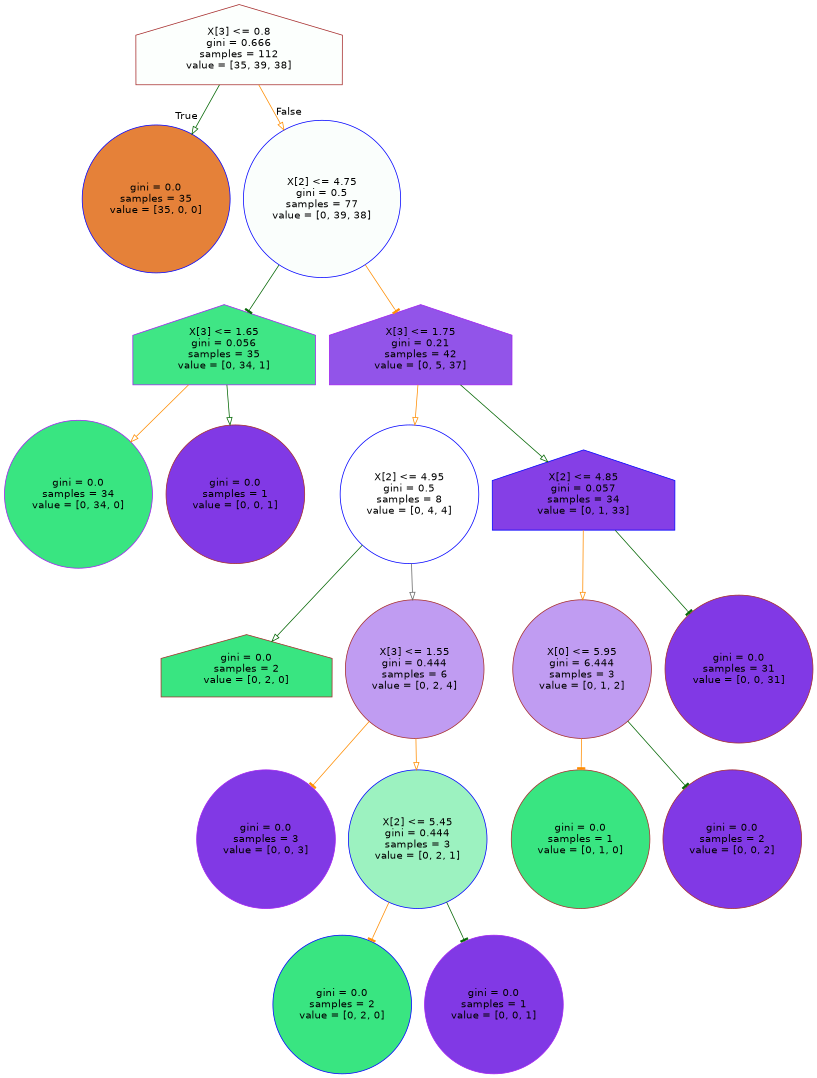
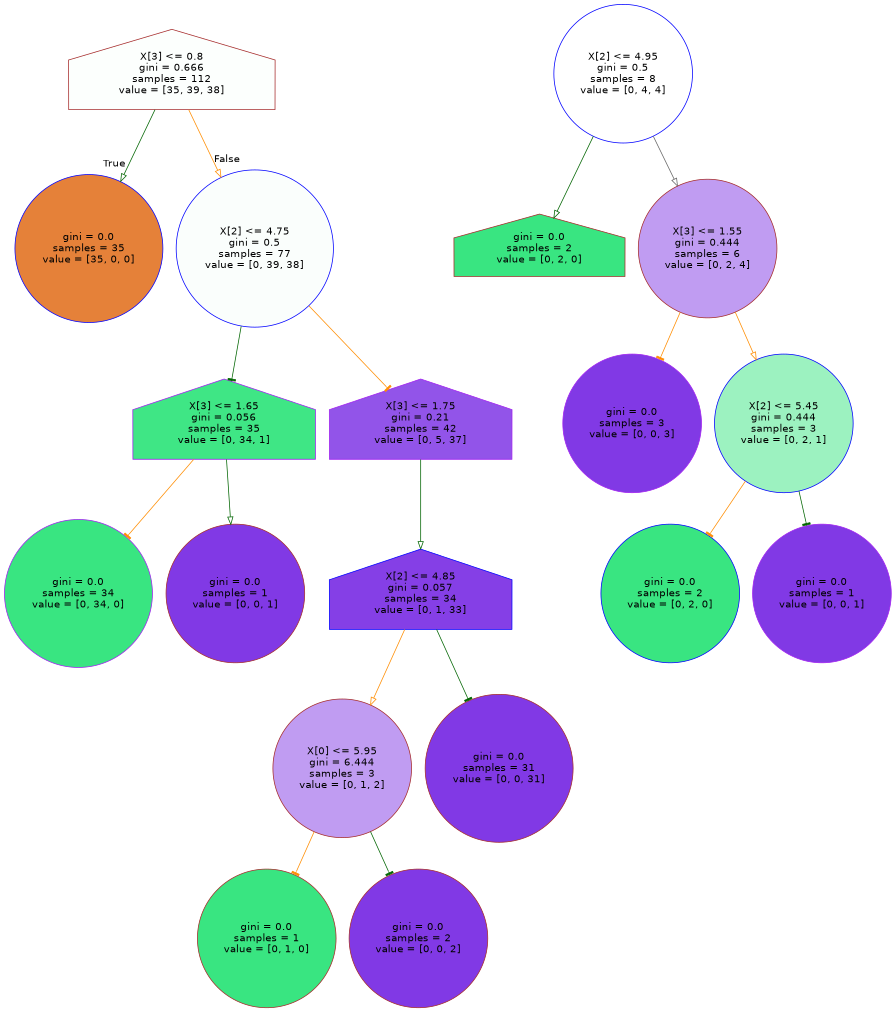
edge "X[3] <= 1.75 gini = 0.21 samples = 42 value = [0, 5, 37]" -> "X[2] <= 4.95 gini = 0.5 samples = 8 value = [0, 4, 4]": removed
edge "X[3] <= 1.65 gini = 0.056 samples = 35 value = [0, 34, 1]" -> "gini = 0.0 samples = 34 value = [0, 34, 0]": arrowhead onormal -> tee
